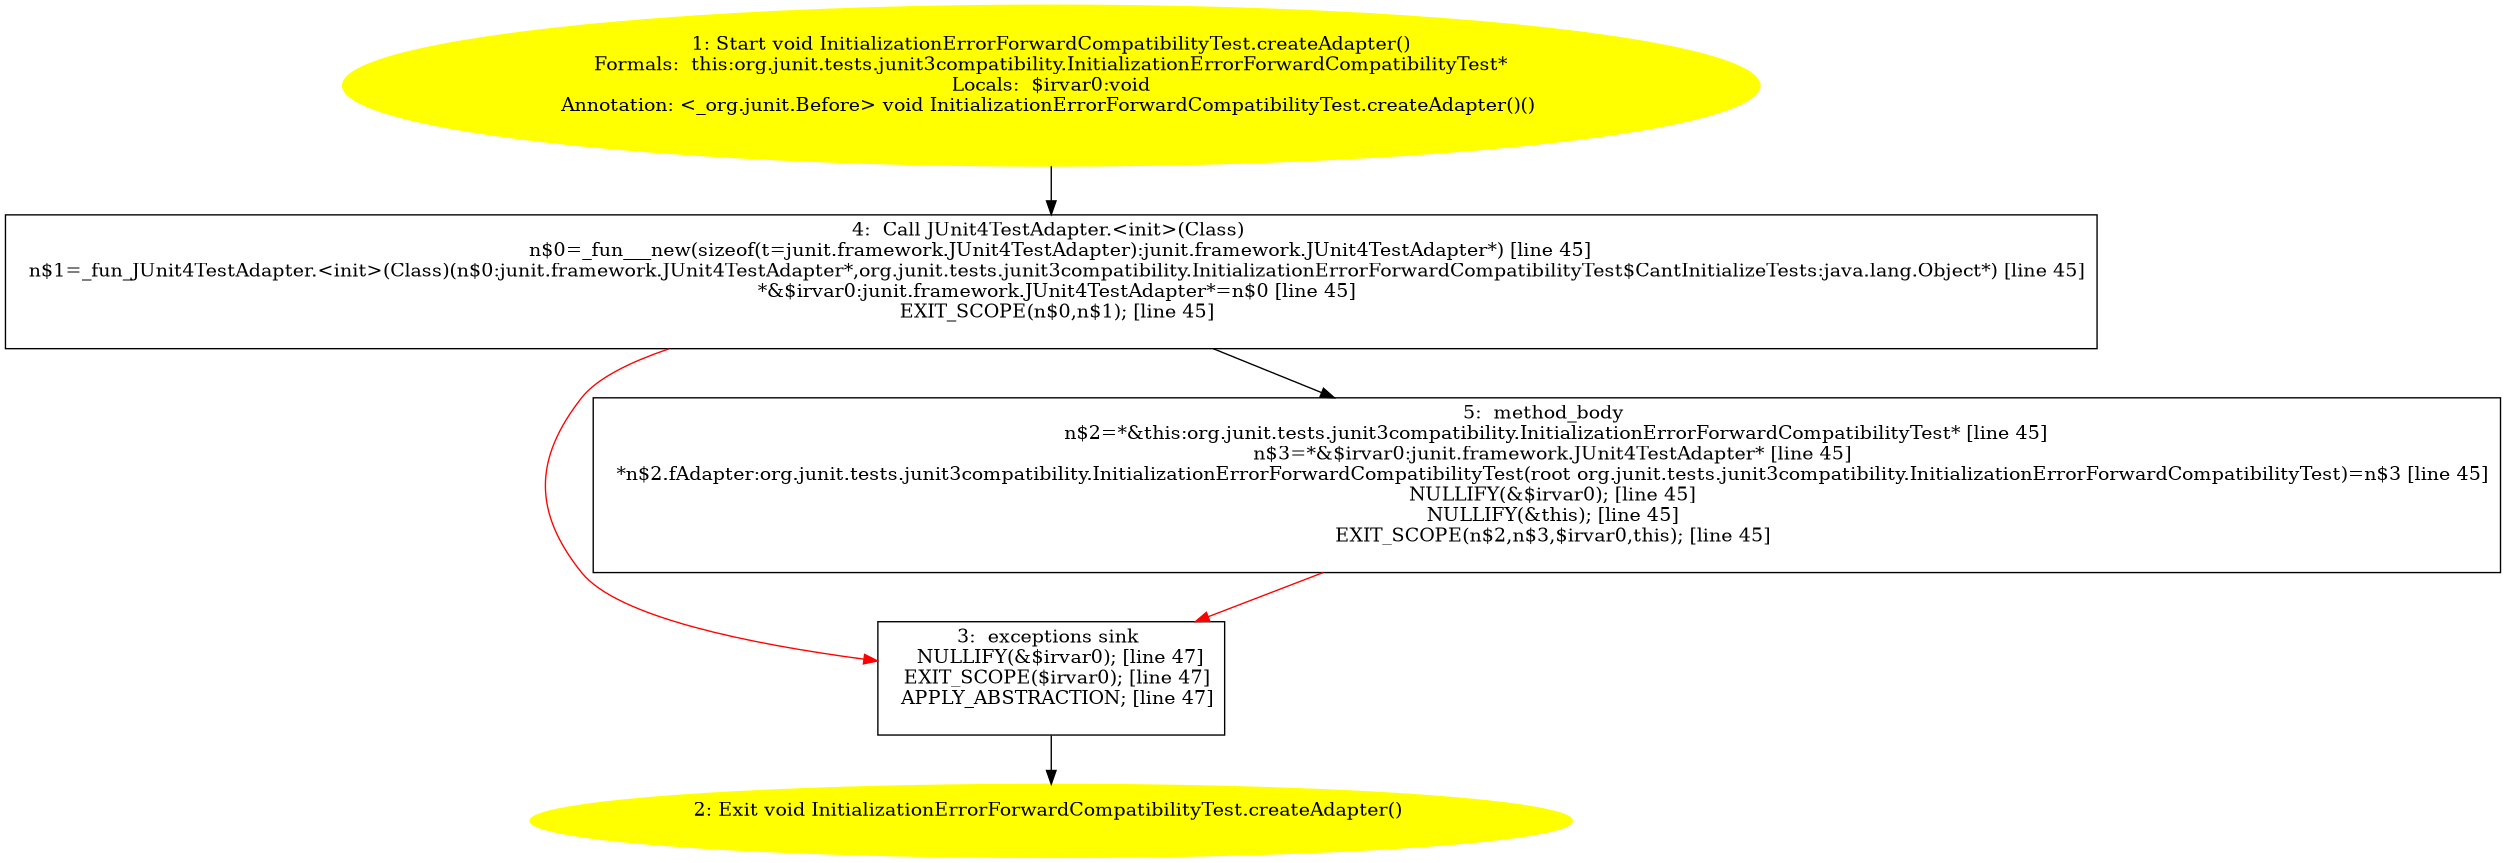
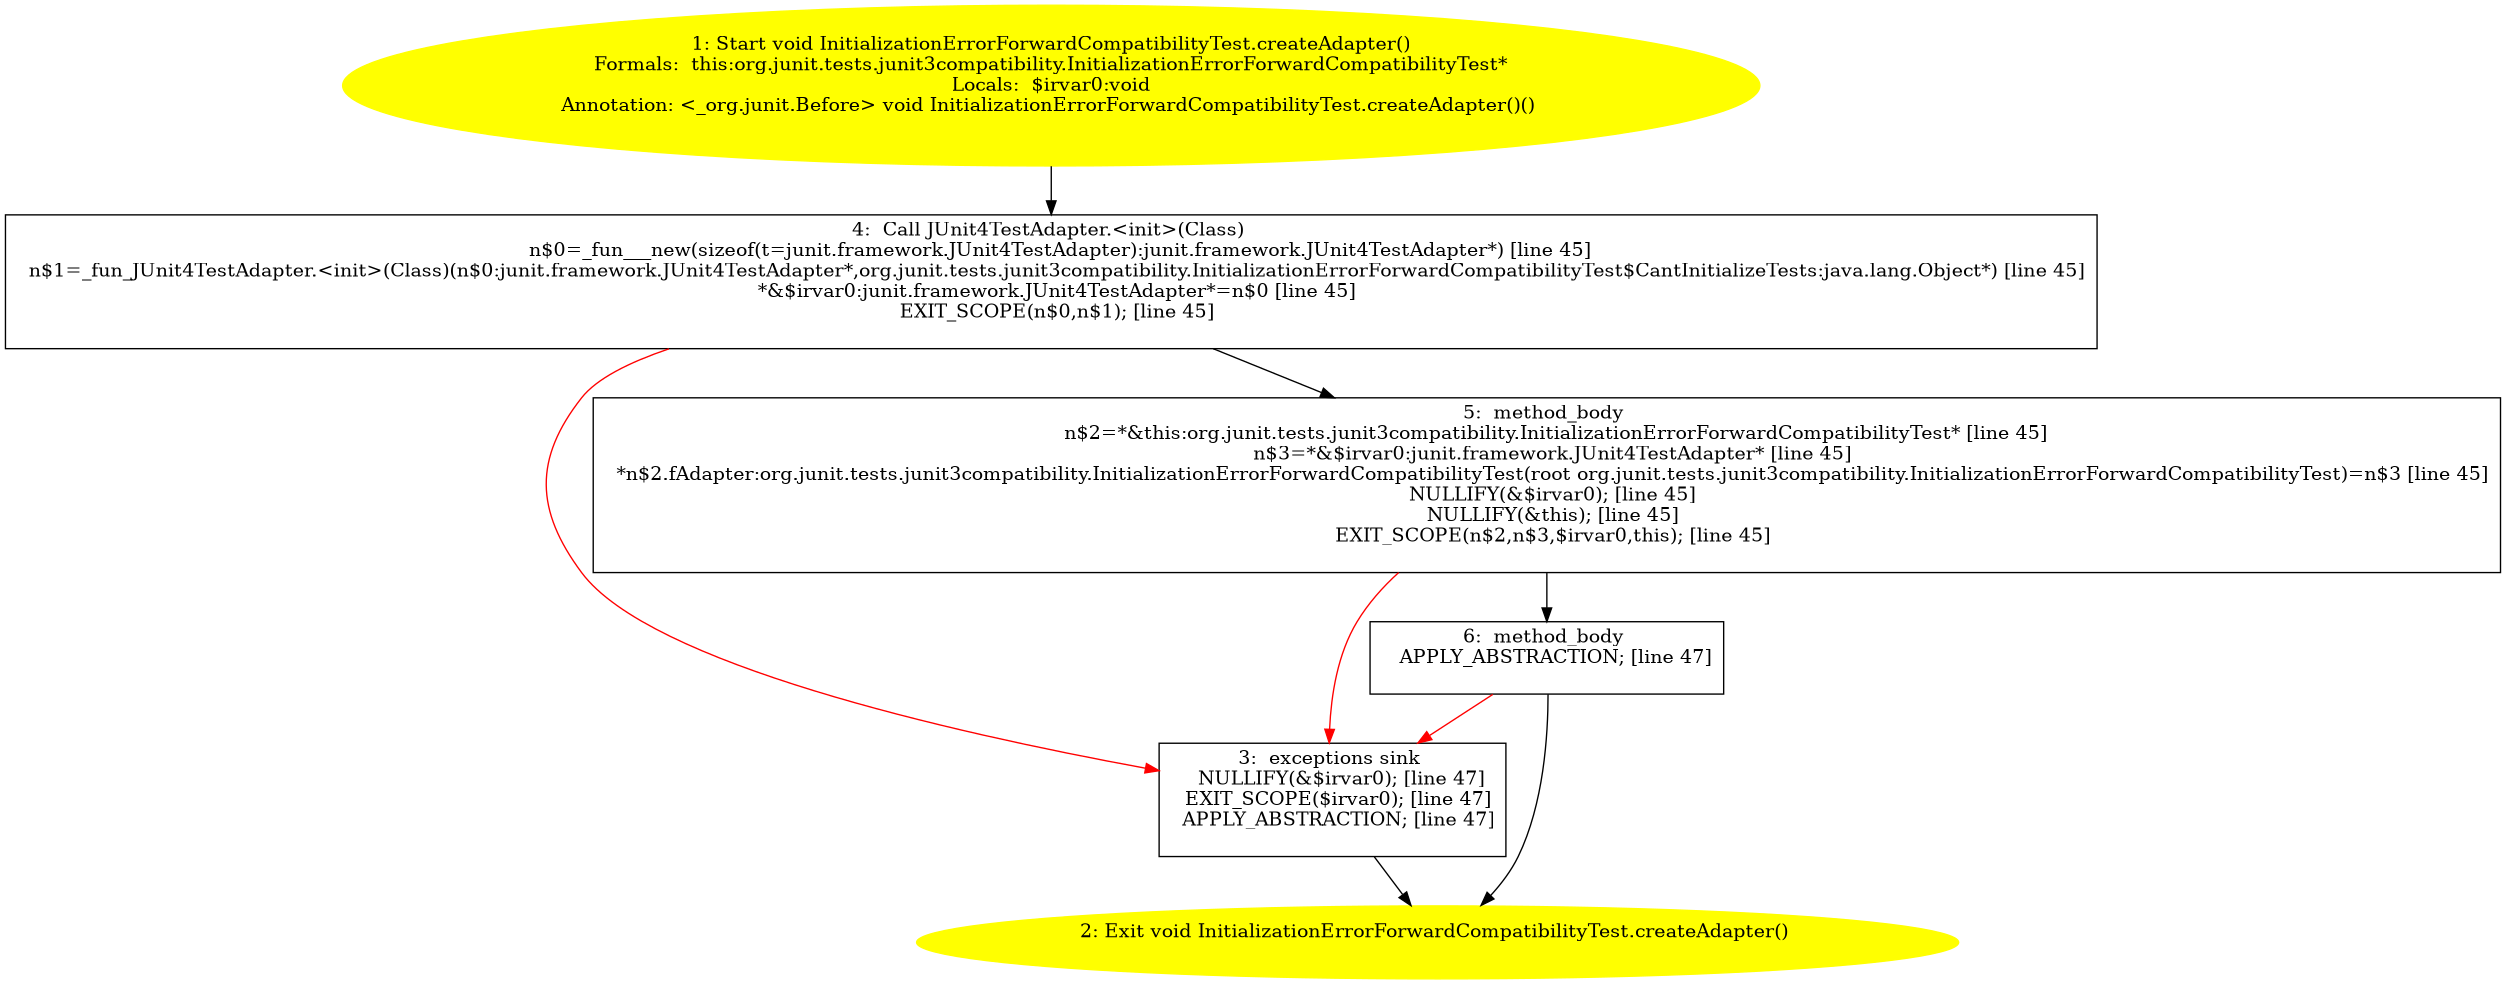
node "6:  method_body APPLY_ABSTRACTION; [line 47]": added
